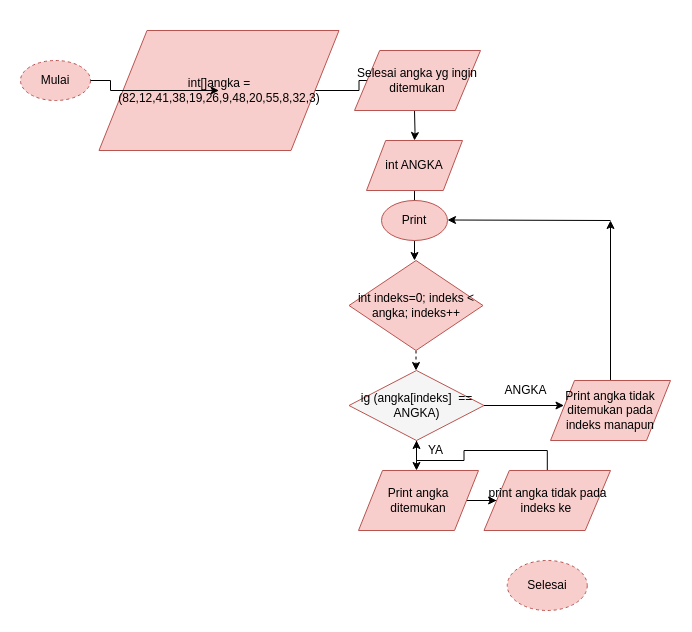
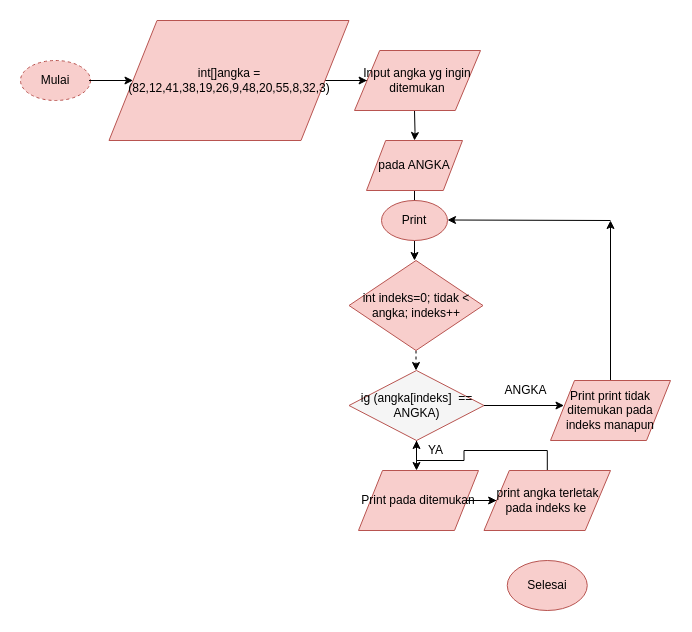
node "Selesai angka yg ingin ditemukan": label "Selesai angka yg ingin ditemukan" -> "Input angka yg ingin ditemukan"
node "int[]angka = (82,12,41,38,19,26,9,48,20,55,8,32,3)": moved (219, 91) -> (229, 81)
node "int ANGKA": label "int ANGKA" -> "pada ANGKA"
node "int indeks=0; indeks < angka; indeks++": label "int indeks=0; indeks < angka; indeks++" -> "int indeks=0; tidak < angka; indeks++"
node "Print angka tidak ditemukan pada indeks manapun": label "Print angka tidak ditemukan pada indeks manapun" -> "Print print tidak ditemukan pada indeks manapun"
node "Print angka ditemukan": label "Print angka ditemukan" -> "Print pada ditemukan"
node "print angka tidak pada indeks ke": label "print angka tidak pada indeks ke" -> "print angka terletak pada indeks ke"
node "Selesai": style dashed -> solid
